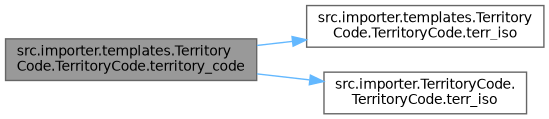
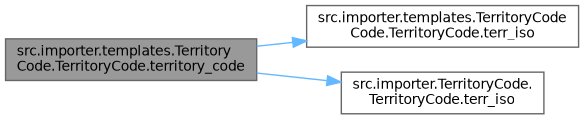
node "src.importer.templates.Territory Code.TerritoryCode.terr_iso": label "src.importer.templates.Territory Code.TerritoryCode.terr_iso" -> "src.importer.templates.TerritoryCode Code.TerritoryCode.terr_iso"
